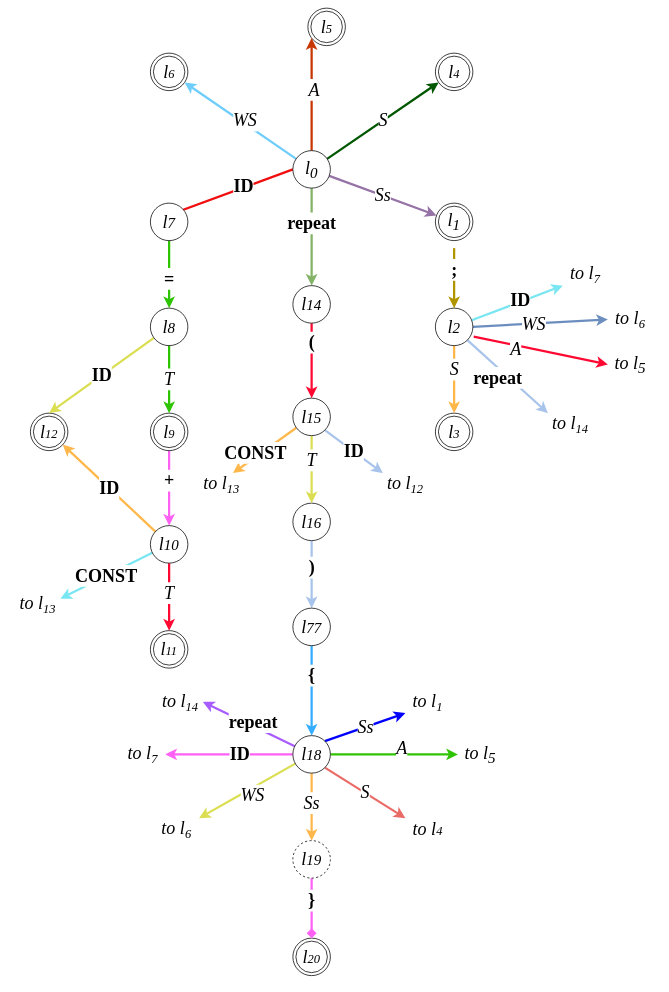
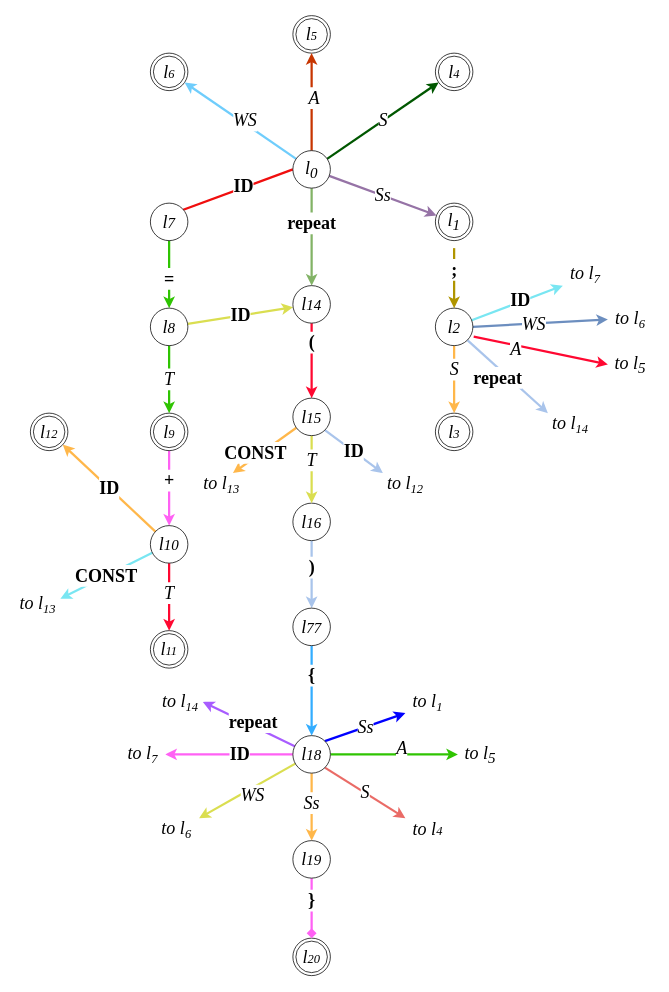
node "l5": moved (327, 27) -> (312, 34)
edge "l8" -> "l12": now "l8" -> "l14"
node "l19": style dashed -> solid
